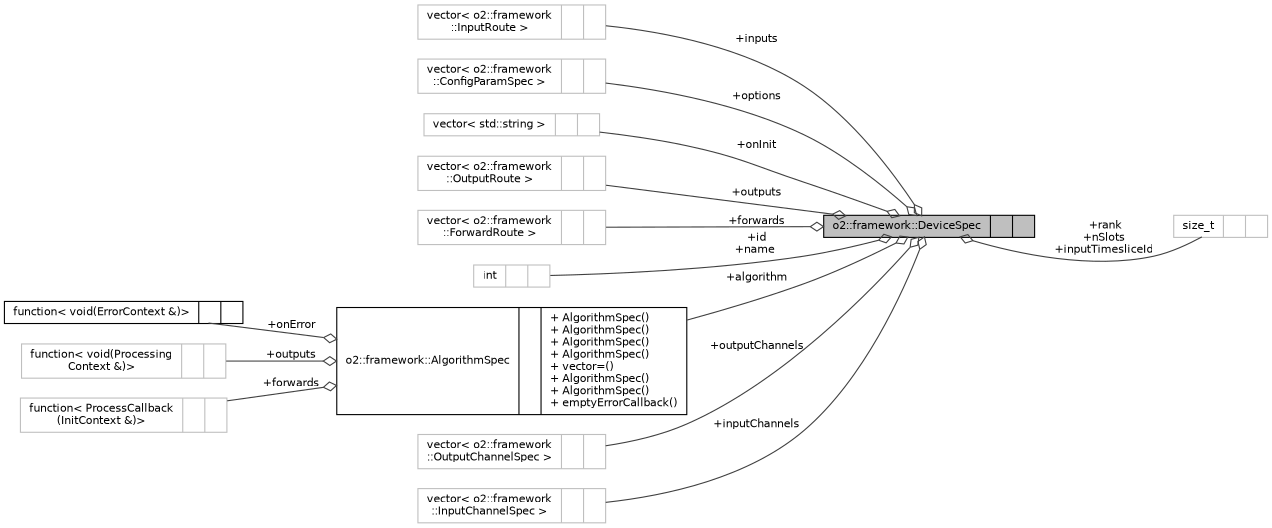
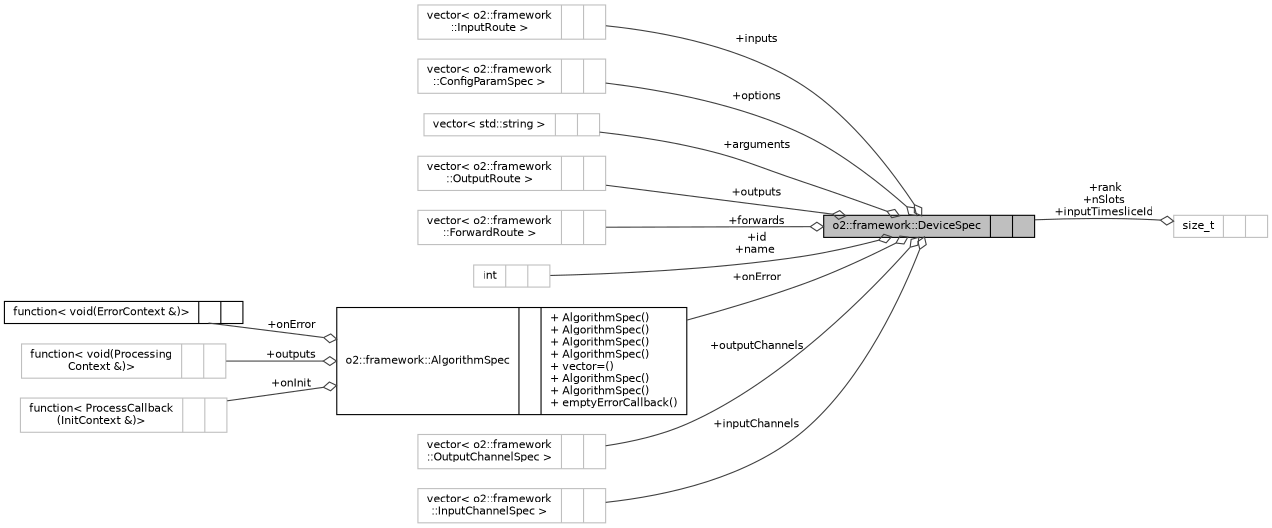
edge "vector< std::string >" -> "o2::framework::DeviceSpec": label " +onInit" -> " +arguments"
edge "size_t" -> "o2::framework::DeviceSpec": reversed
edge "o2::framework::AlgorithmSpec" -> "o2::framework::DeviceSpec": label " +algorithm" -> " +onError"
edge "function< ProcessCallback" -> "o2::framework::AlgorithmSpec": label " +forwards" -> " +onInit"
